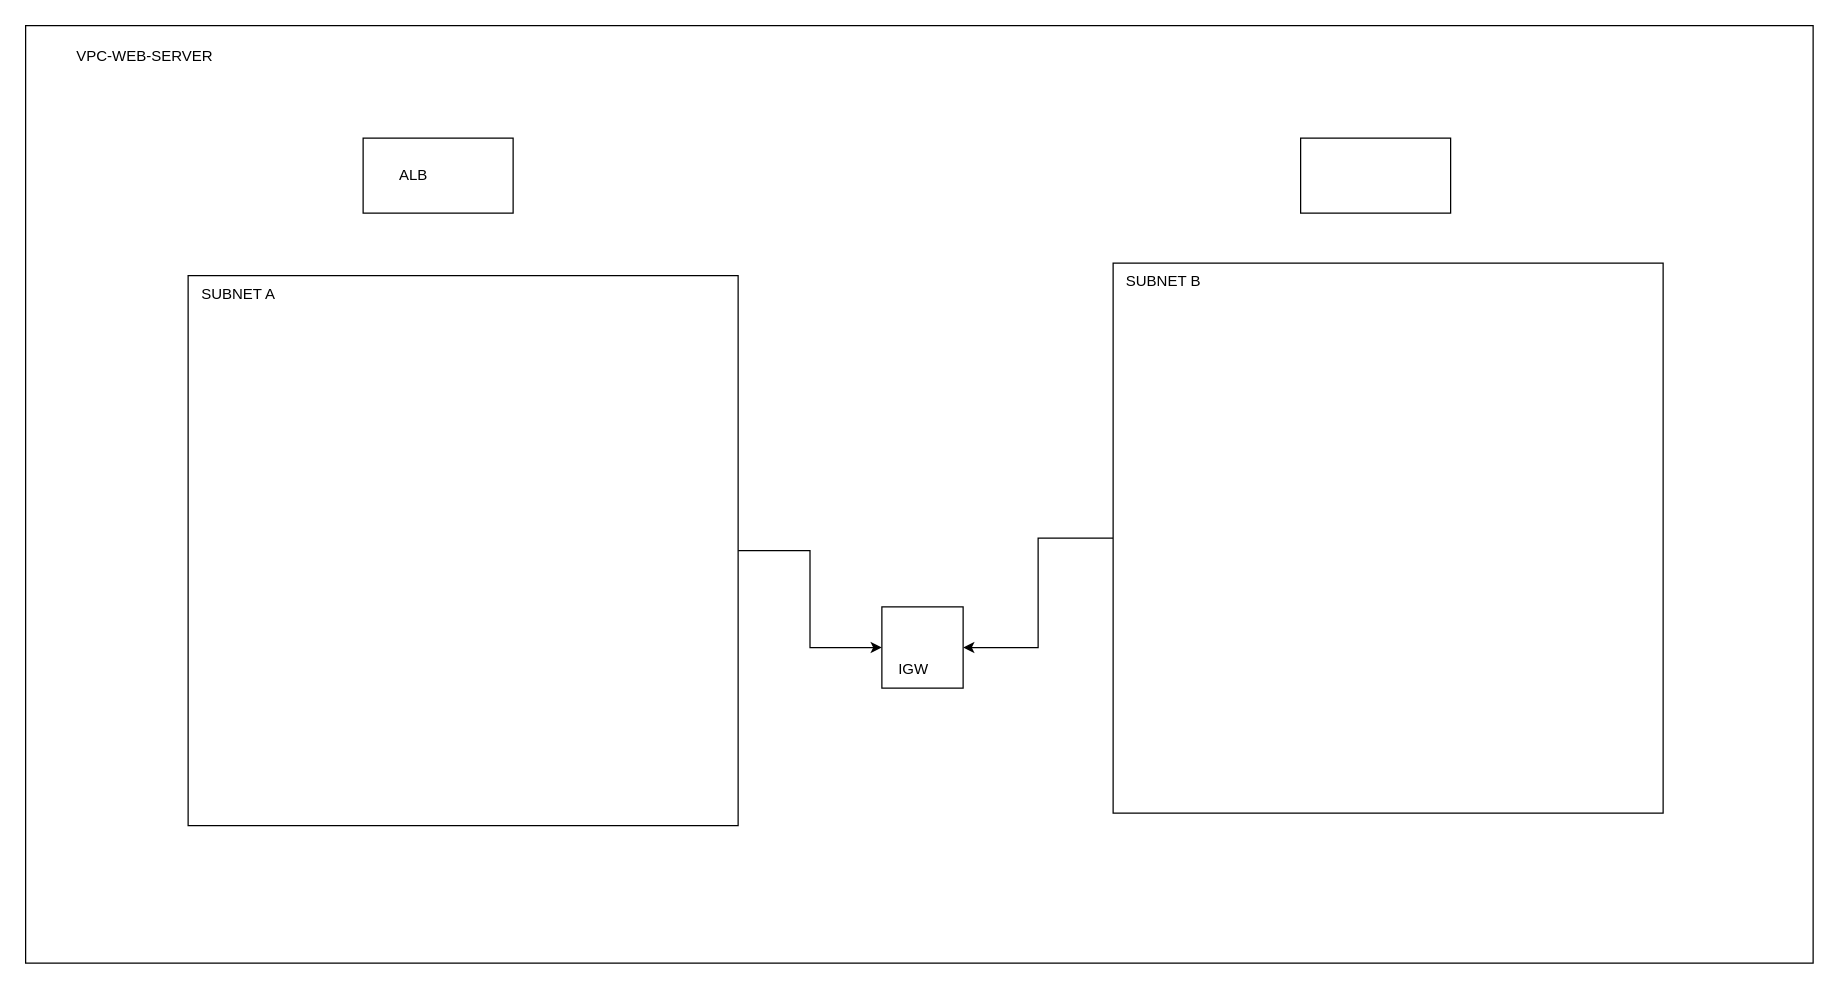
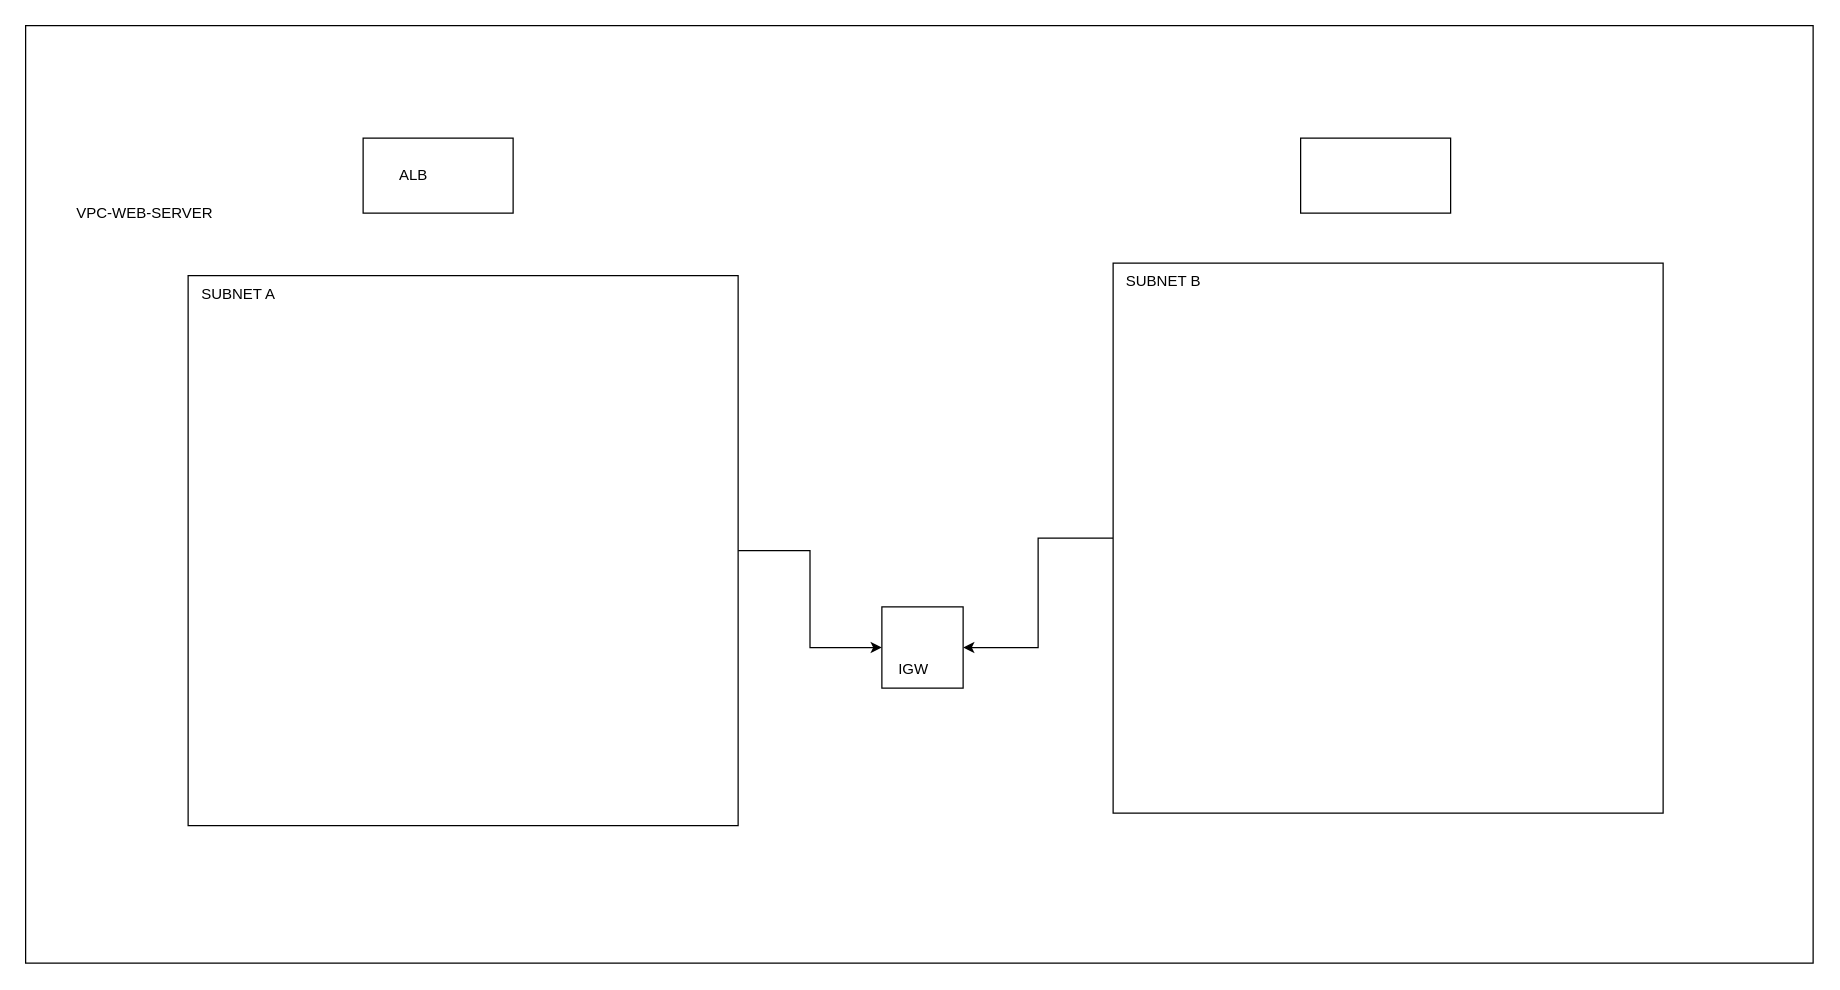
node "VPC-WEB-SERVER": moved (144, 57) -> (144, 213)
